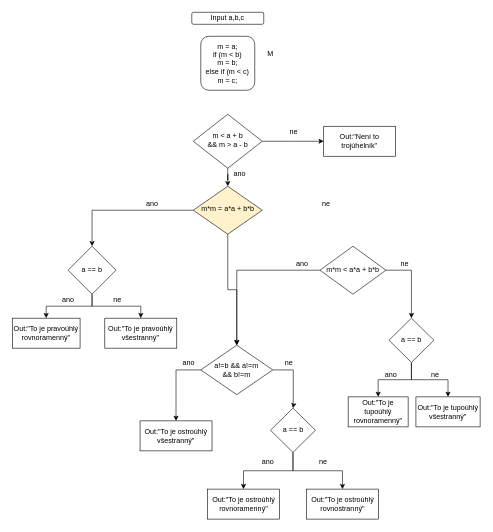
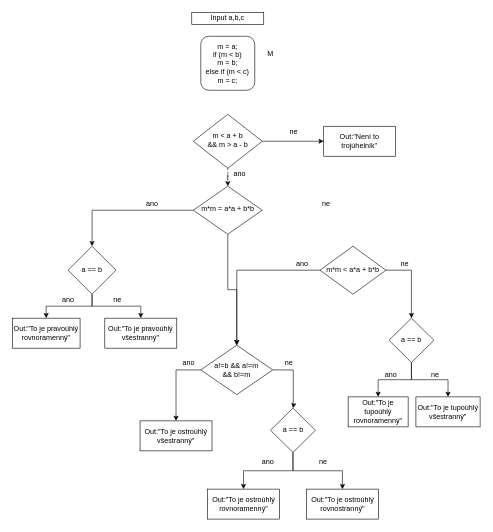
node "Input a,b,c": shape rounded rectangle -> rectangle
edge "m < a + b && m > a - b" -> "m*m = a*a + b*b": style solid -> dashed
node "m*m = a*a + b*b": fillcolor #fff2cc -> #ffffff
